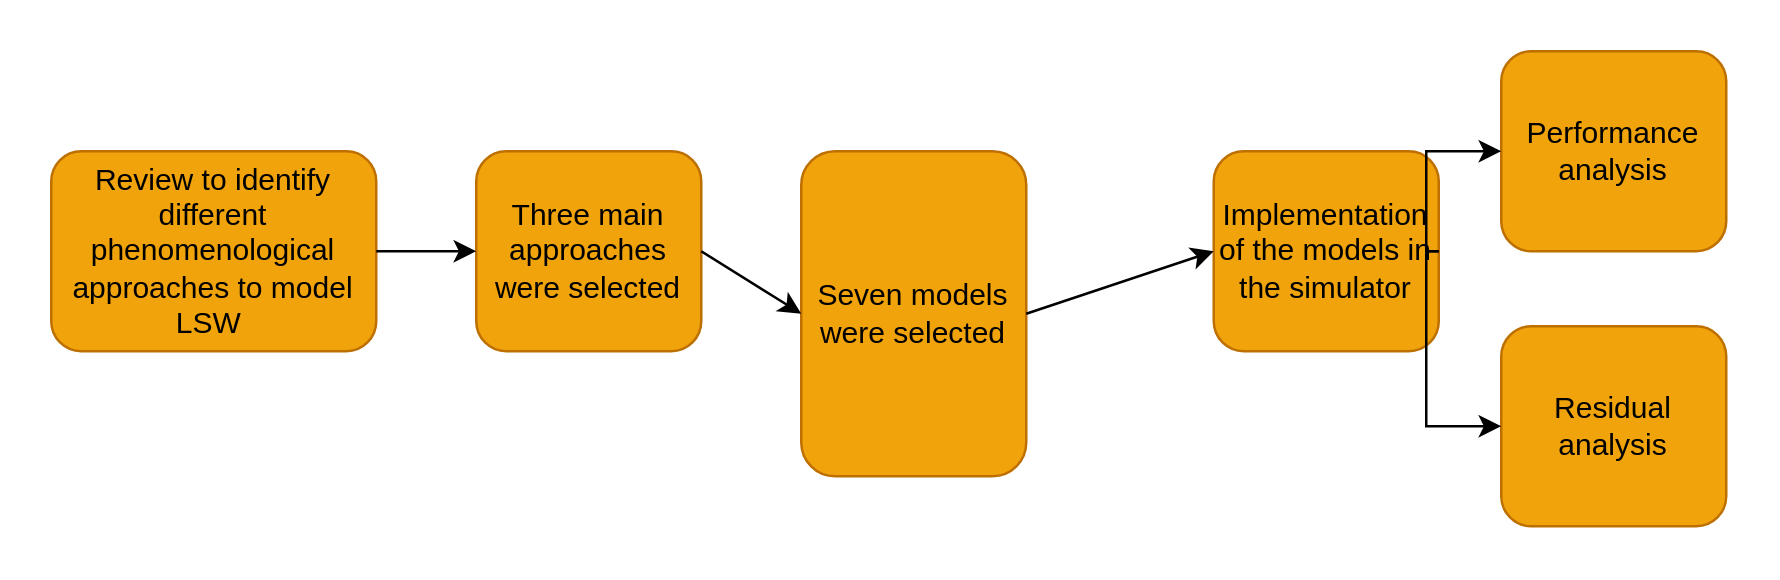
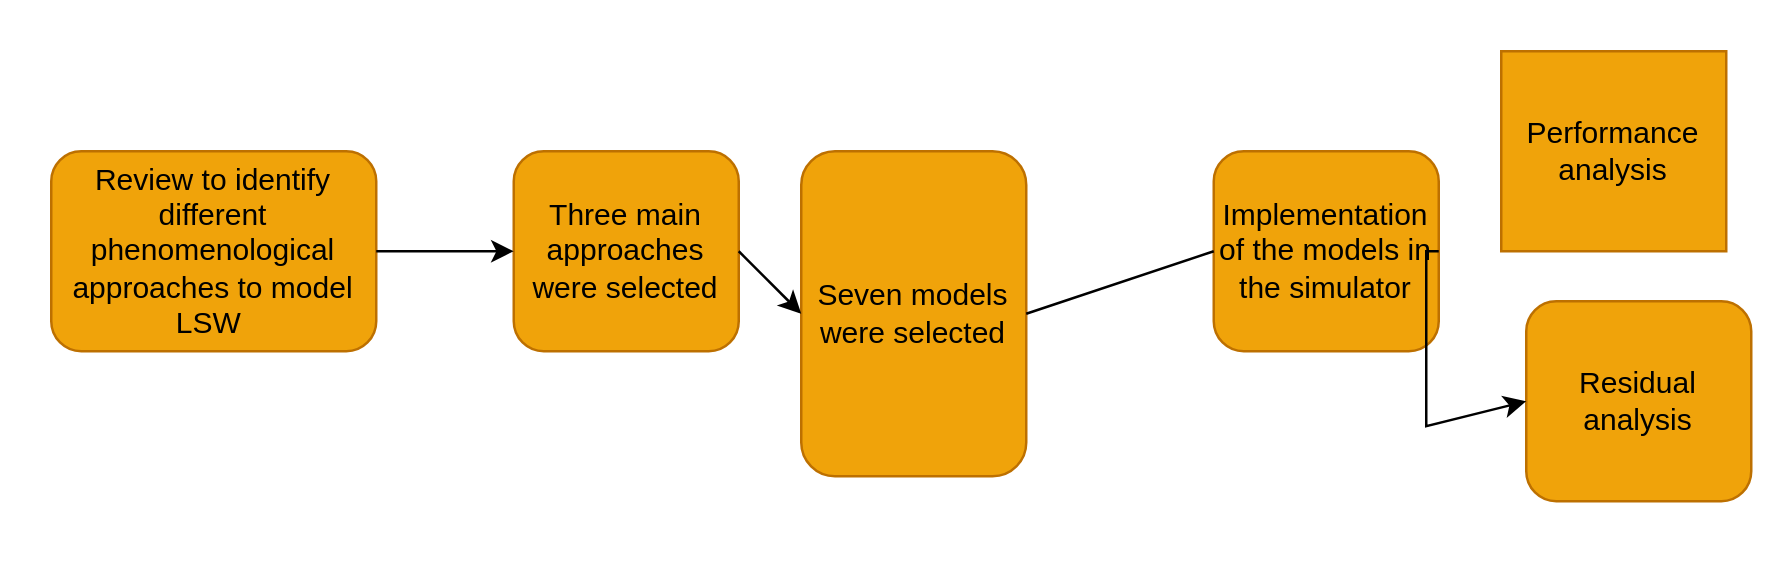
node "Performance analysis": shape rounded rectangle -> rectangle
edge "Implementation of the models in the simulator" -> "Performance analysis": removed
node "Three main approaches were selected": moved (589, 251) -> (626, 251)
edge "Seven models were selected" -> "Implementation of the models in the simulator": arrowhead classic -> none
node "Residual analysis": moved (1614, 426) -> (1639, 401)
